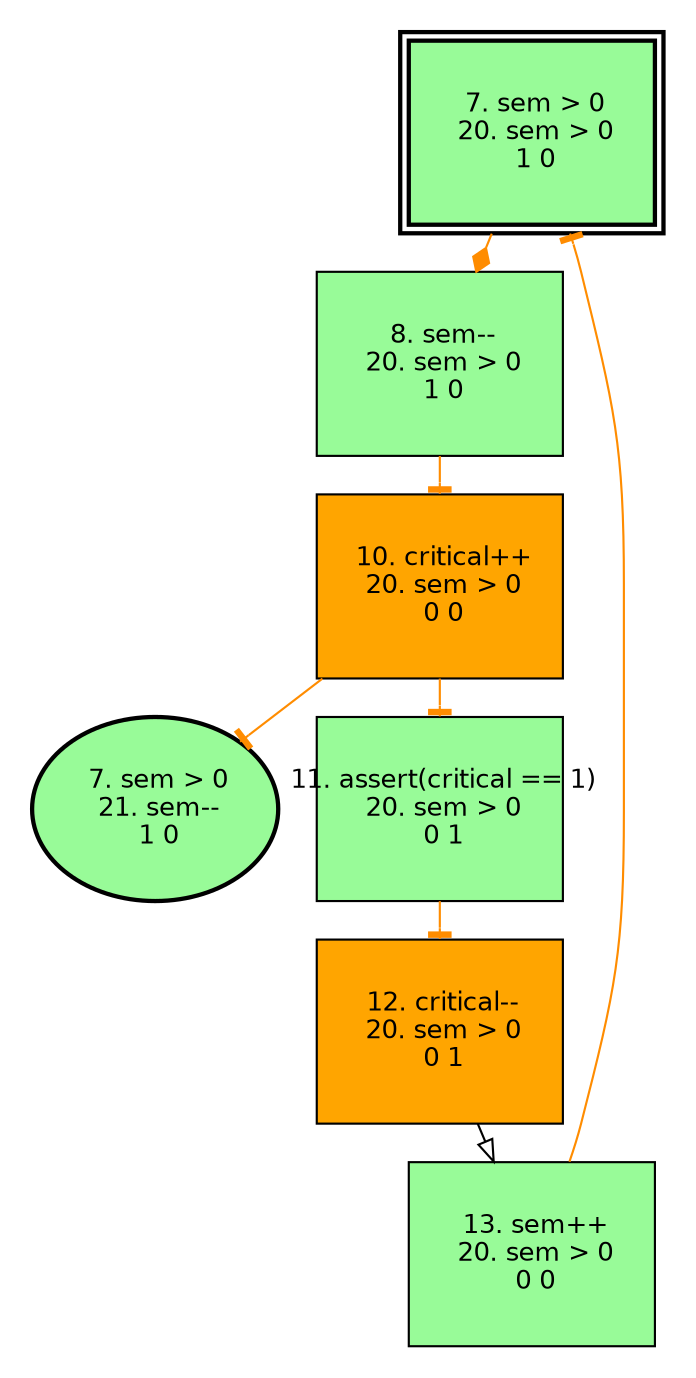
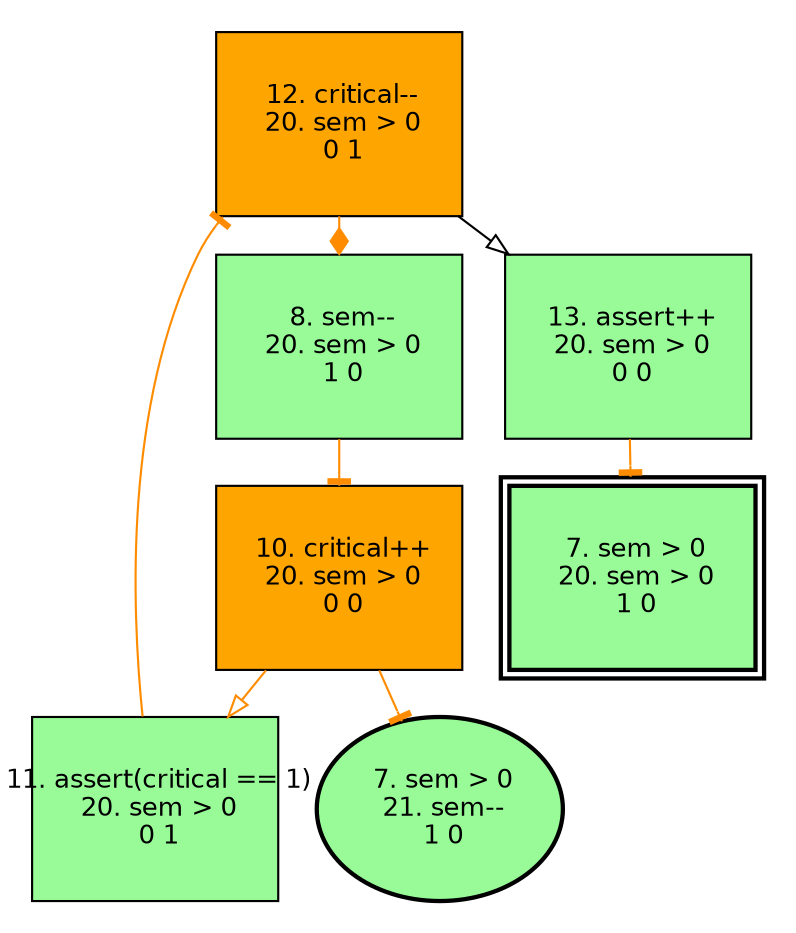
edge "7. sem > 0 20. sem > 0 1 0" -> "8. sem-- 20. sem > 0 1 0": now "12. critical-- 20. sem > 0 0 1" -> "8. sem-- 20. sem > 0 1 0"
edge "10. critical++ 20. sem > 0 0 0" -> "11. assert(critical == 1) 20. sem > 0 0 1": arrowhead tee -> onormal
node "13. sem++ 20. sem > 0 0 0": label "13. sem++ 20. sem > 0 0 0" -> "13. assert++ 20. sem > 0 0 0"
